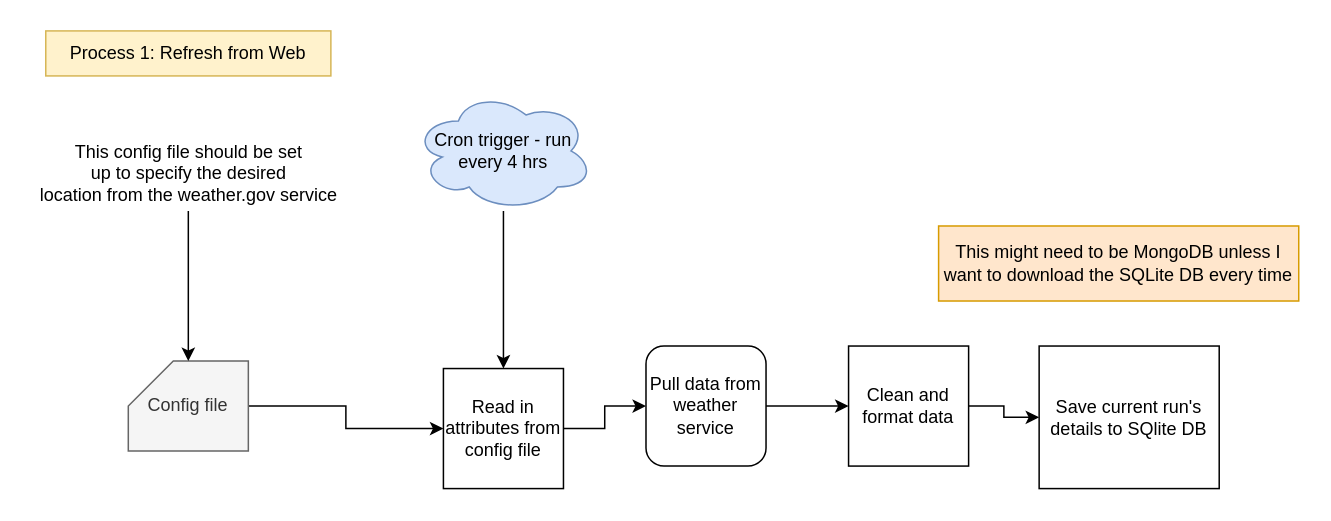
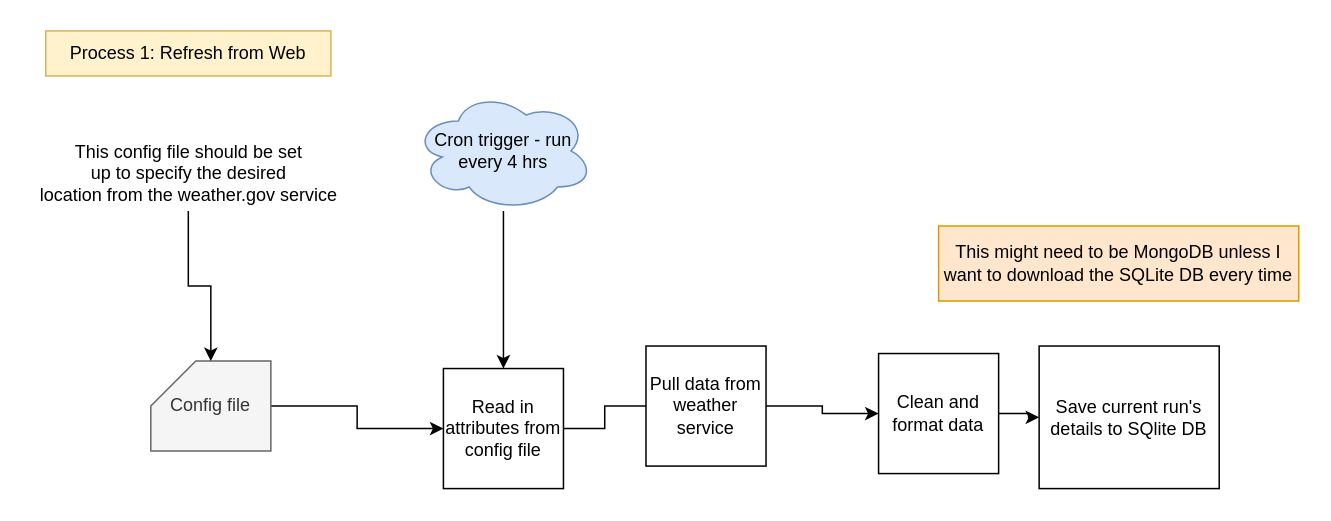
node "Config file": moved (188, 406) -> (211, 406)
edge "Read in attributes from config file" -> "Pull data from weather service": arrowhead classic -> none
node "Pull data from weather service": shape rounded rectangle -> rectangle
node "Clean and format data": moved (908, 406) -> (938, 413)
